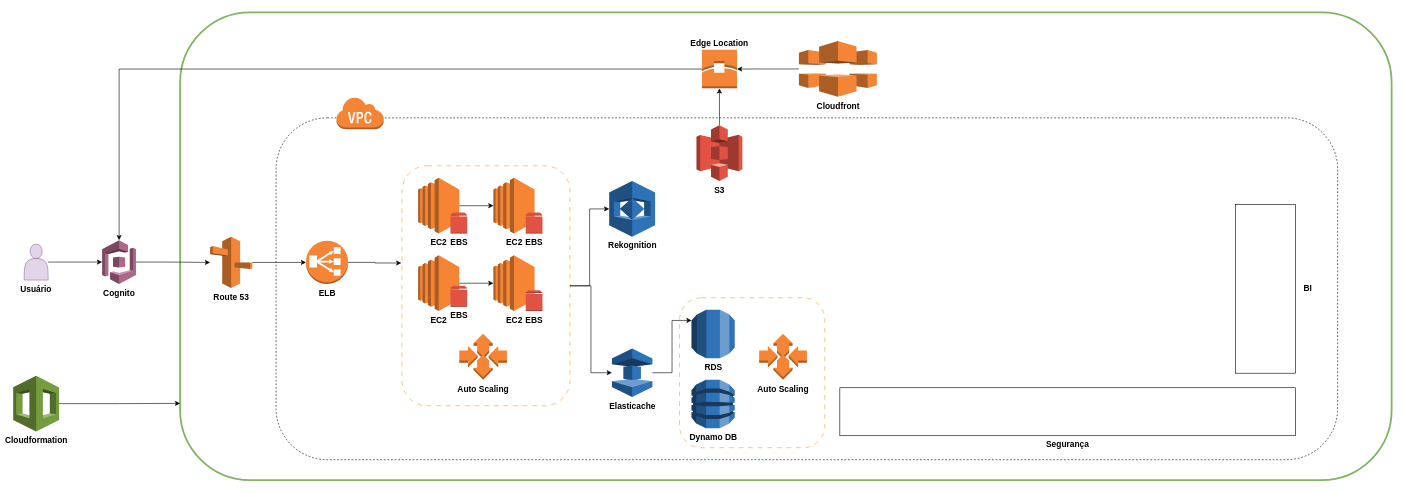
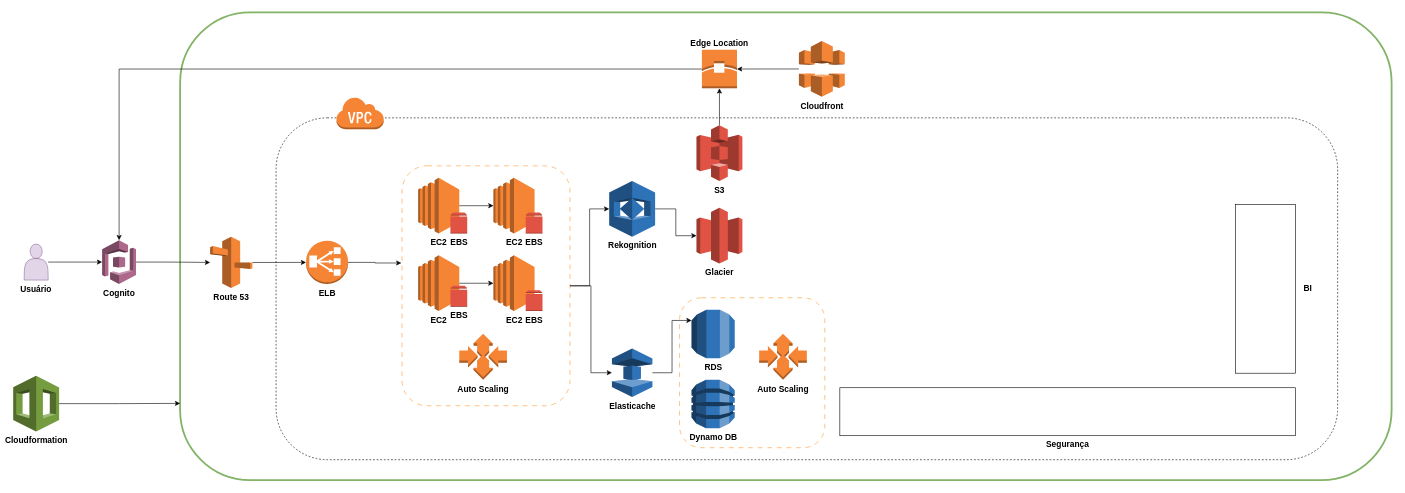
node "Cloudfront": size 78x56 -> 46x56
edge "Rekognition" -> "Glacier": added
node "Glacier": added
